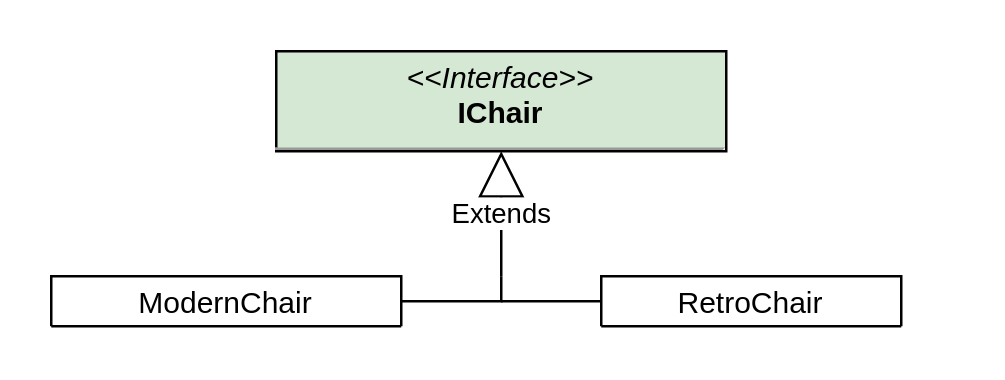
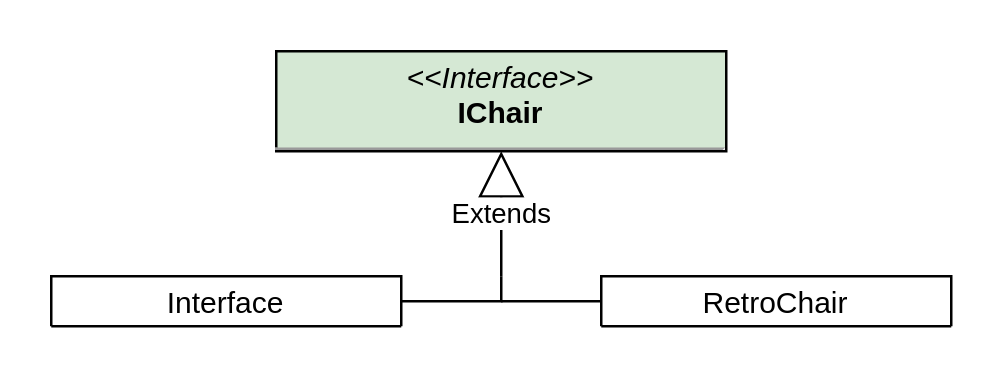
node "RetroChair": size 300x50 -> 350x50
node "ModernChair": label "ModernChair" -> "Interface"
